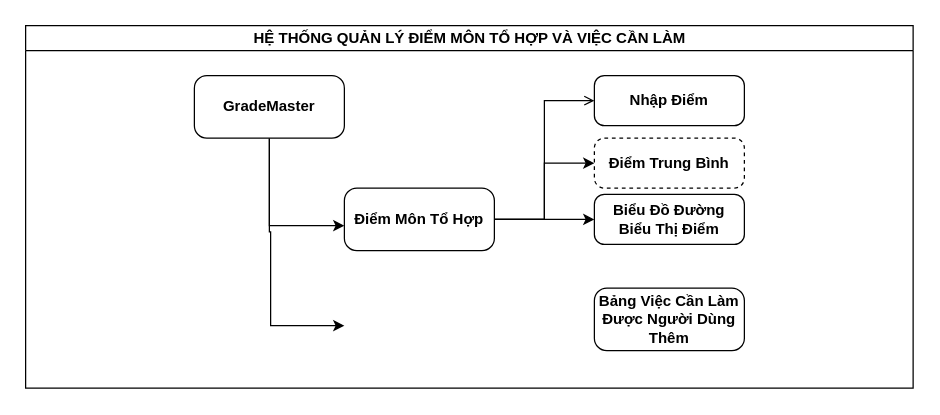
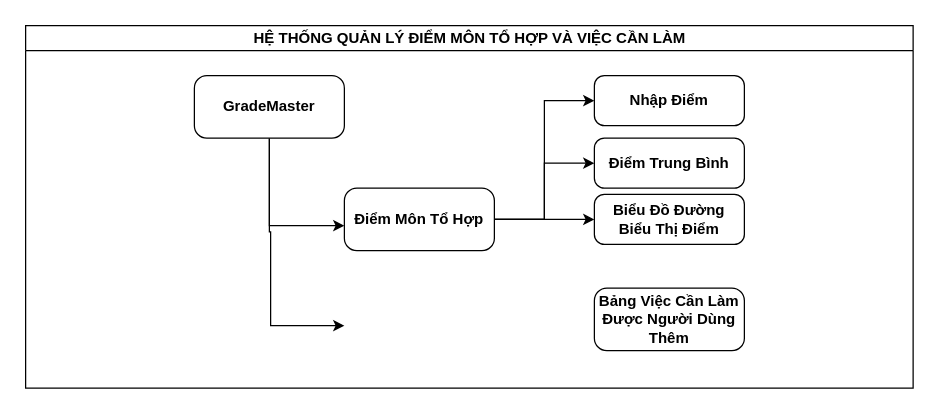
edge "Điểm Môn Tổ Hợp" -> "Nhập Điểm": arrowhead open -> classic
node "Điểm Trung Bình": style dashed -> solid
